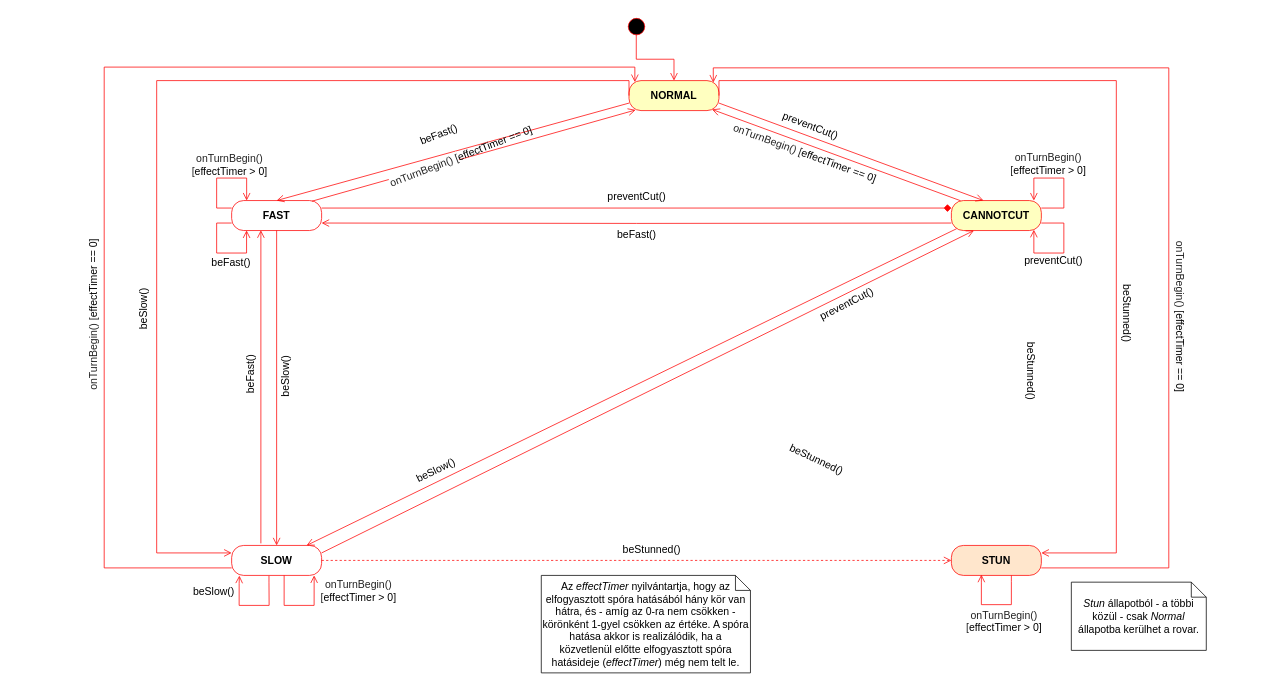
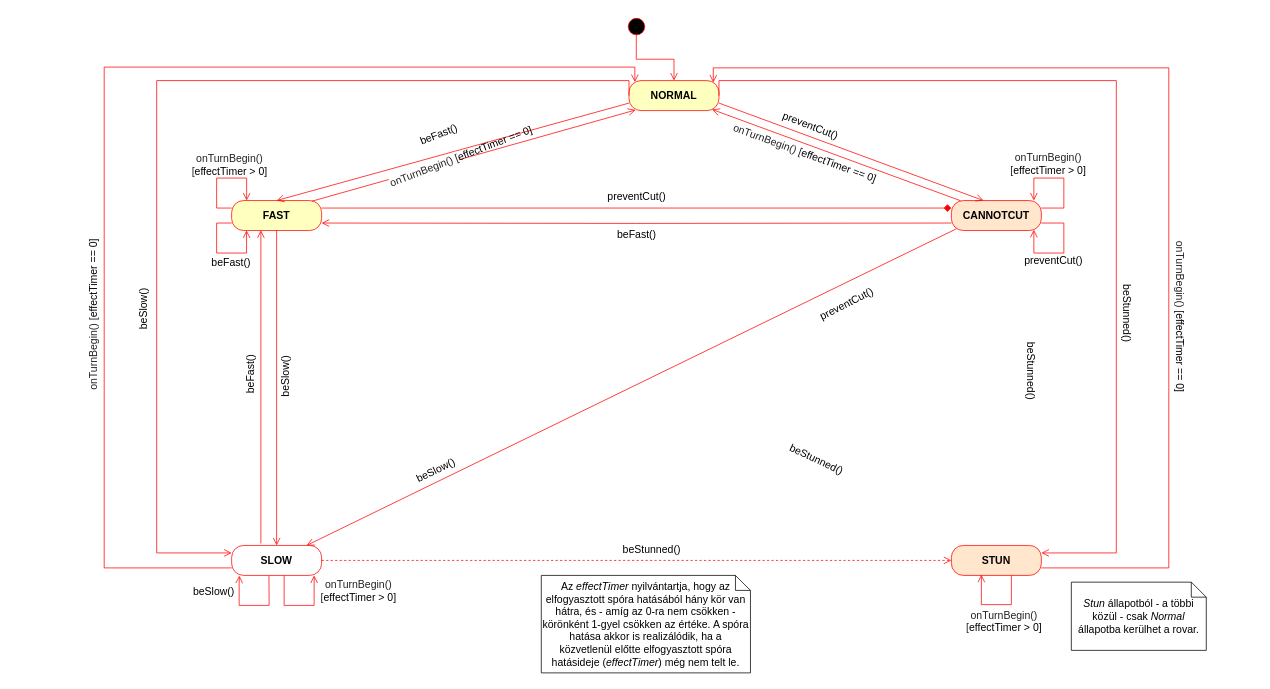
node "FAST": fillcolor #ffffff -> #ffffc0
node "CANNOTCUT": fillcolor #ffffc0 -> #ffe6cc
edge "SLOW" -> "CANNOTCUT": removed
